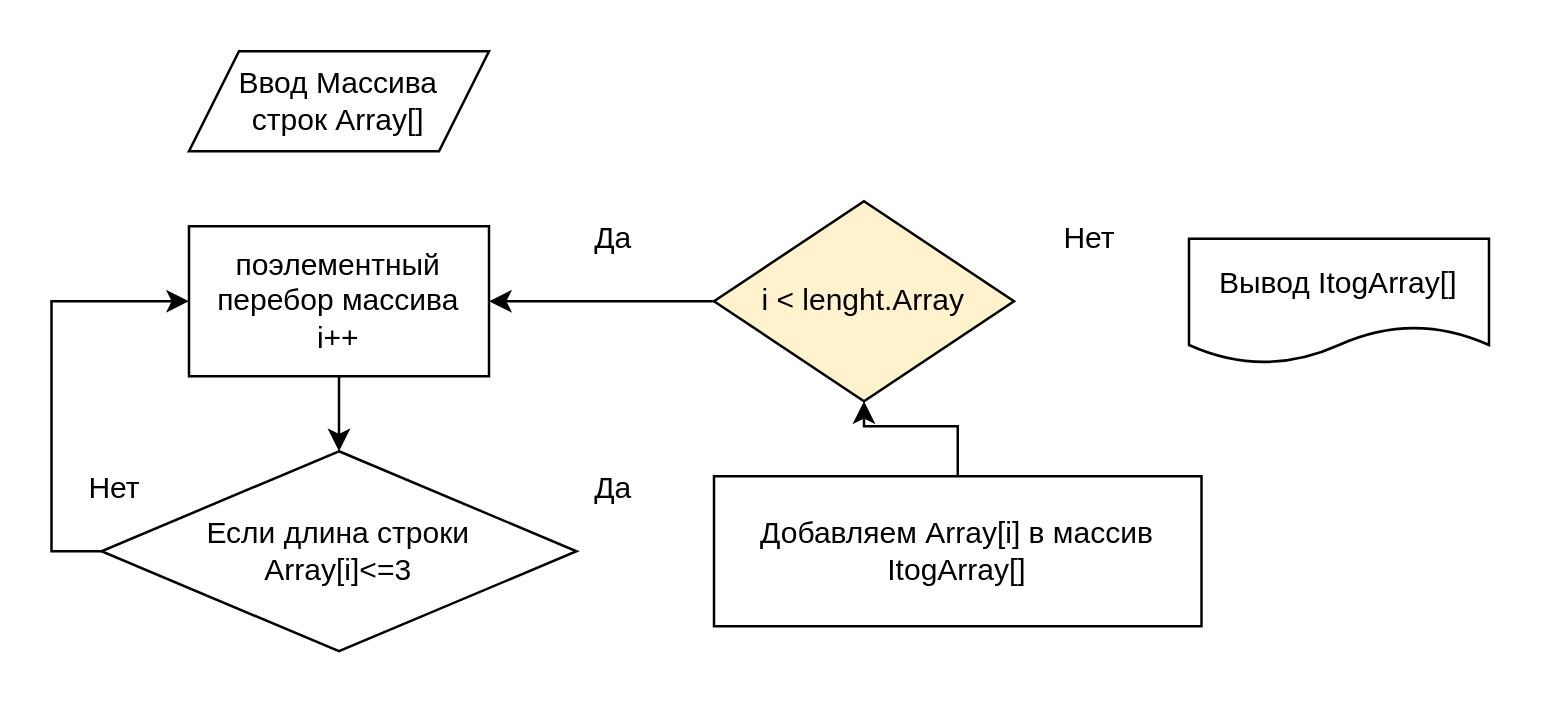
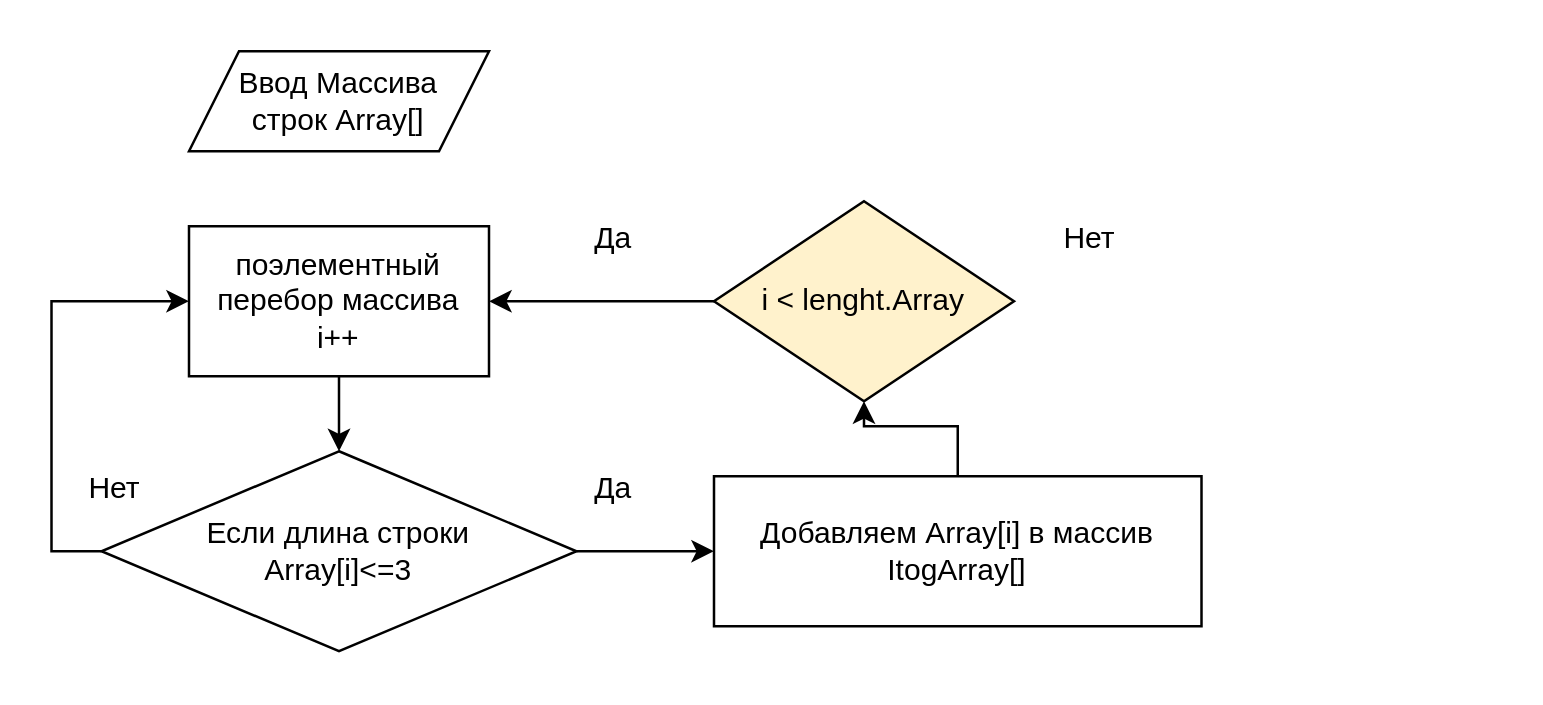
node "Вывод ItogArray[]": removed
edge "Если длина строки Array[i]<=3" -> "Добавляем Array[i] в массив ItogArray[]": added
